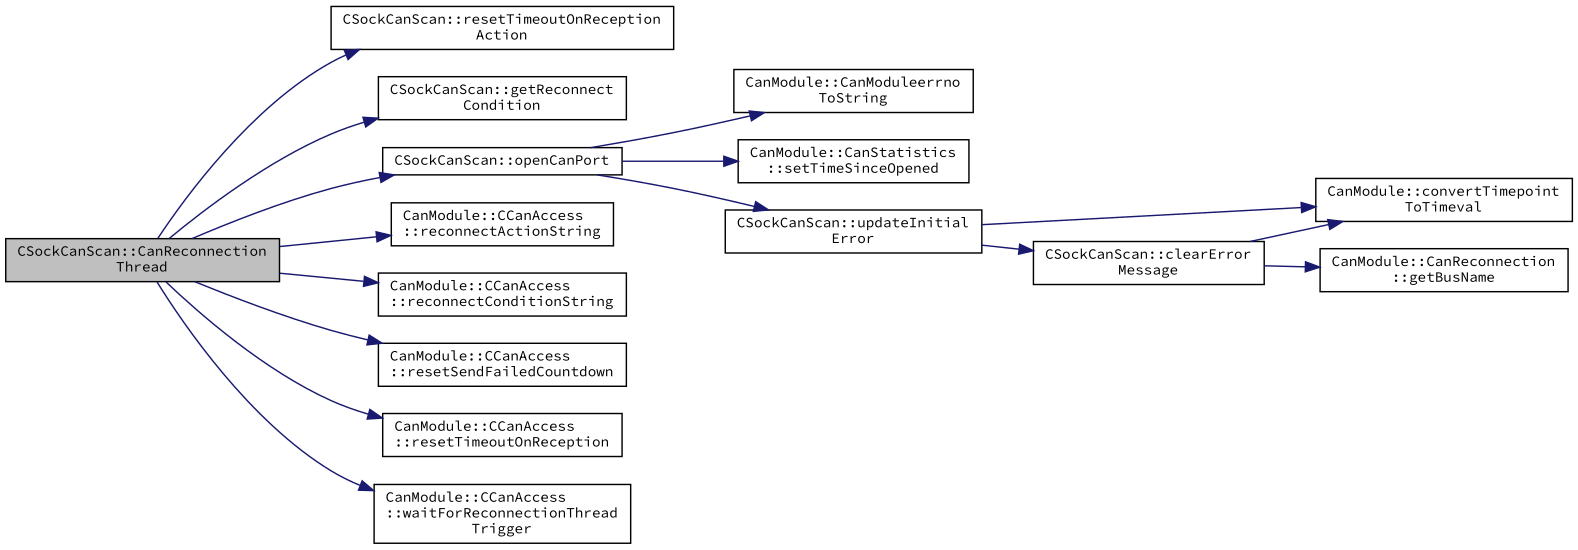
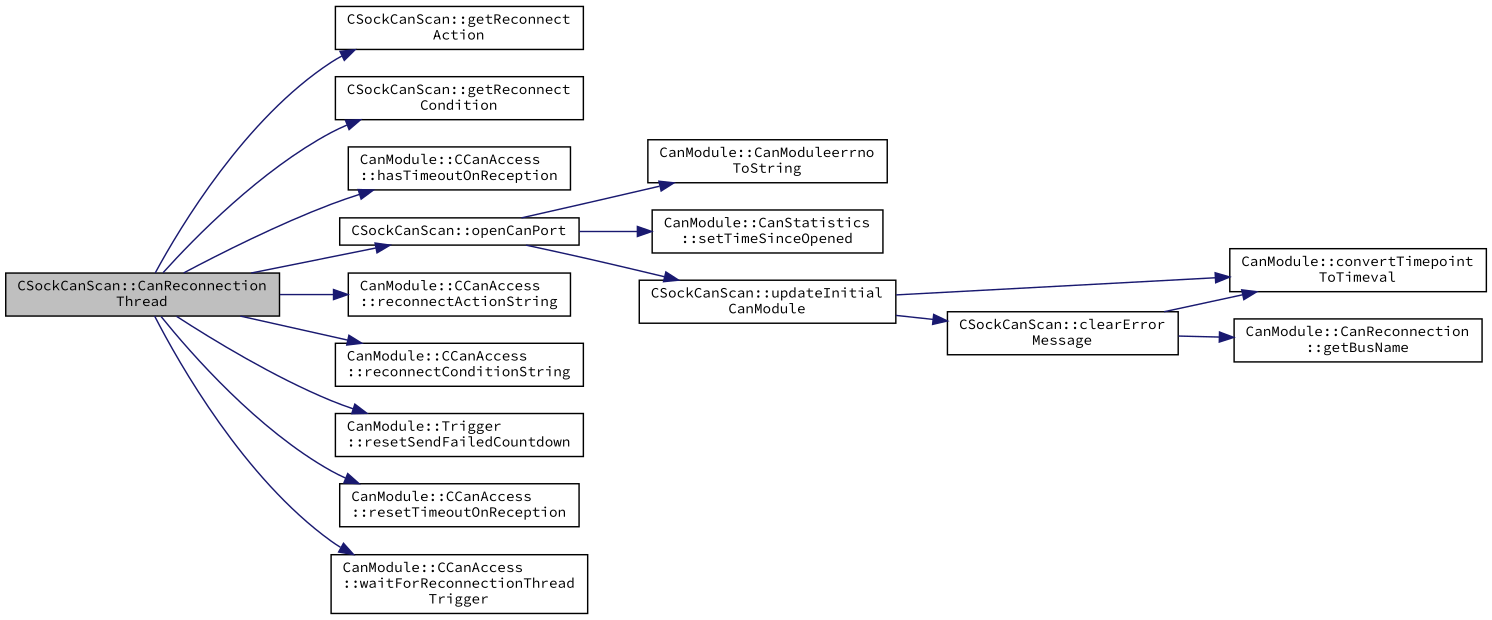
node "CSockCanScan::resetTimeoutOnReception Action": label "CSockCanScan::resetTimeoutOnReception Action" -> "CSockCanScan::getReconnect Action"
node "CanModule::CCanAccess ::hasTimeoutOnReception": added
node "CSockCanScan::updateInitial Error": label "CSockCanScan::updateInitial Error" -> "CSockCanScan::updateInitial CanModule"
node "CanModule::CCanAccess ::resetSendFailedCountdown": label "CanModule::CCanAccess ::resetSendFailedCountdown" -> "CanModule::Trigger ::resetSendFailedCountdown"
